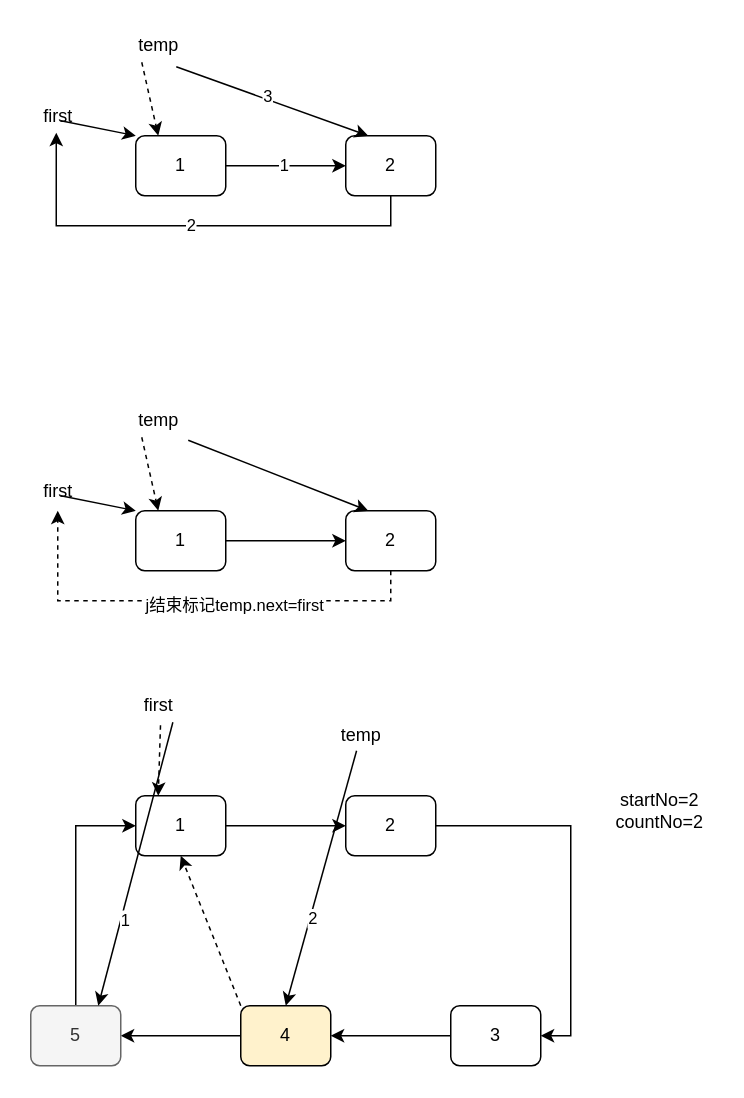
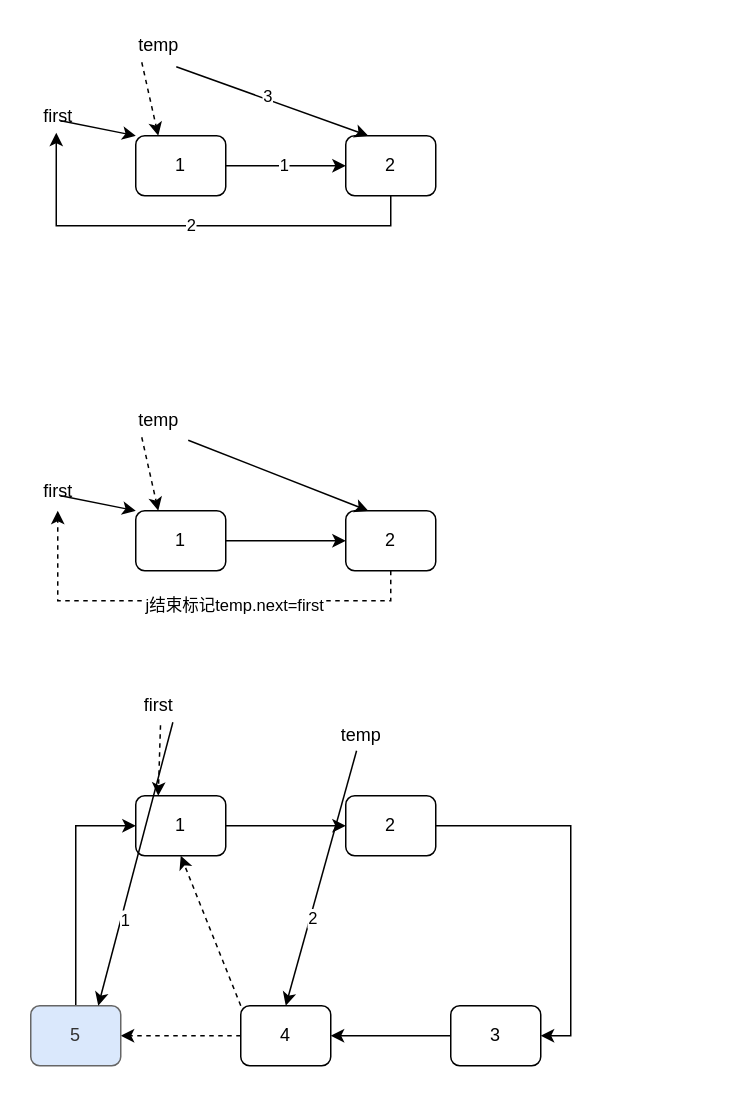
node "startNo=2 countNo=2": removed
node "5": fillcolor #f5f5f5 -> #dae8fc
edge "4" -> "5": style solid -> dashed
node "4": fillcolor #fff2cc -> #ffffff
